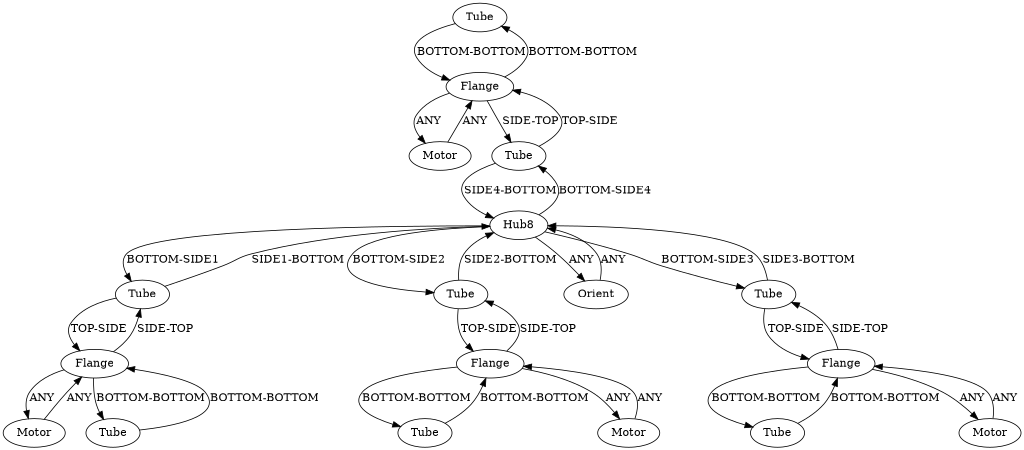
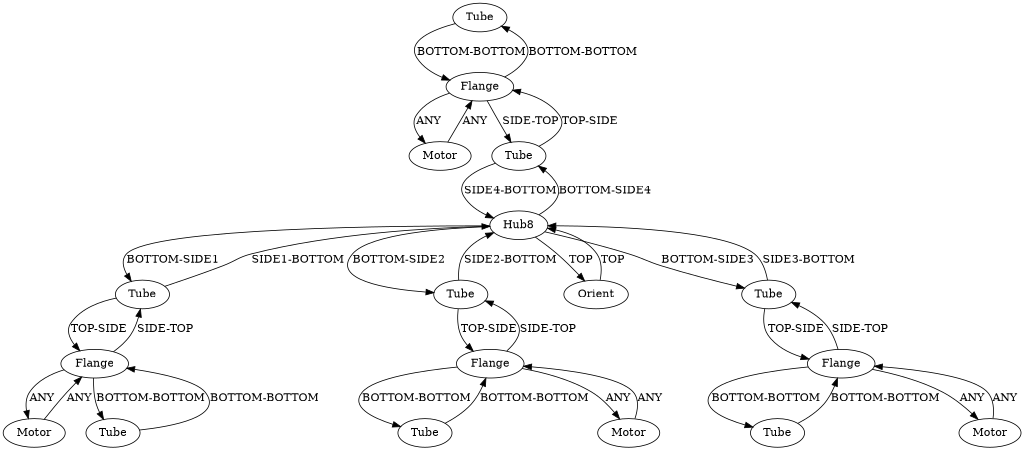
edge "Hub8" -> "Orient": label "ANY" -> "TOP"
edge "Orient" -> "Hub8": label "ANY" -> "TOP"
